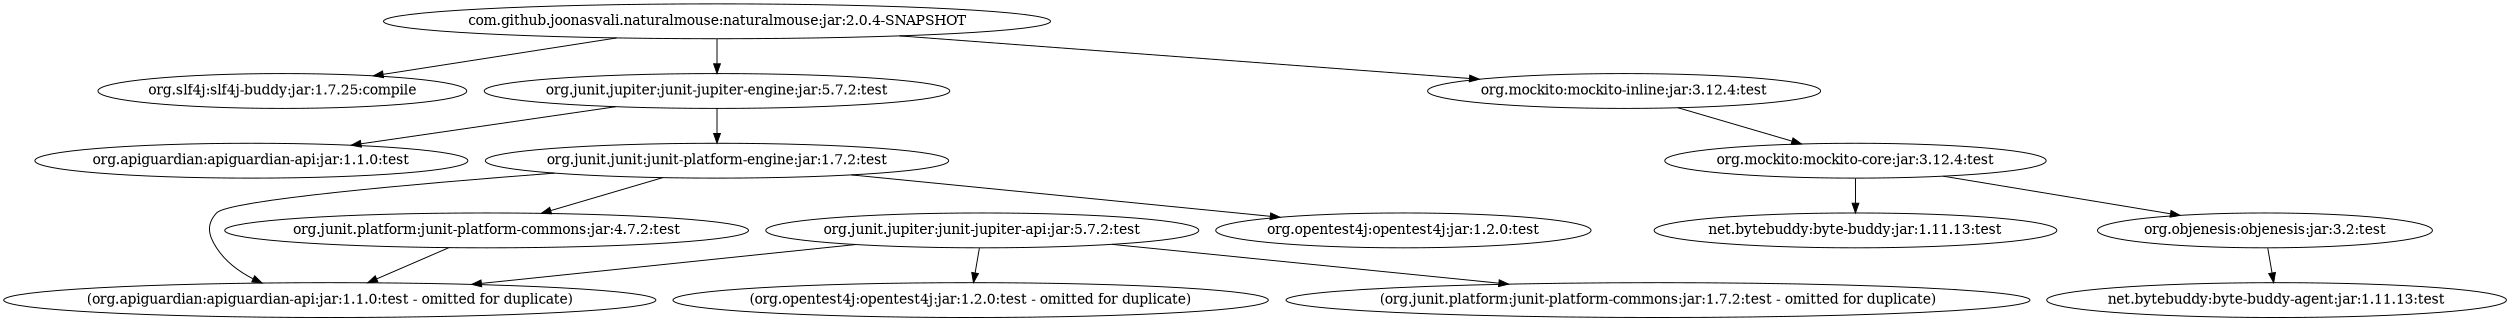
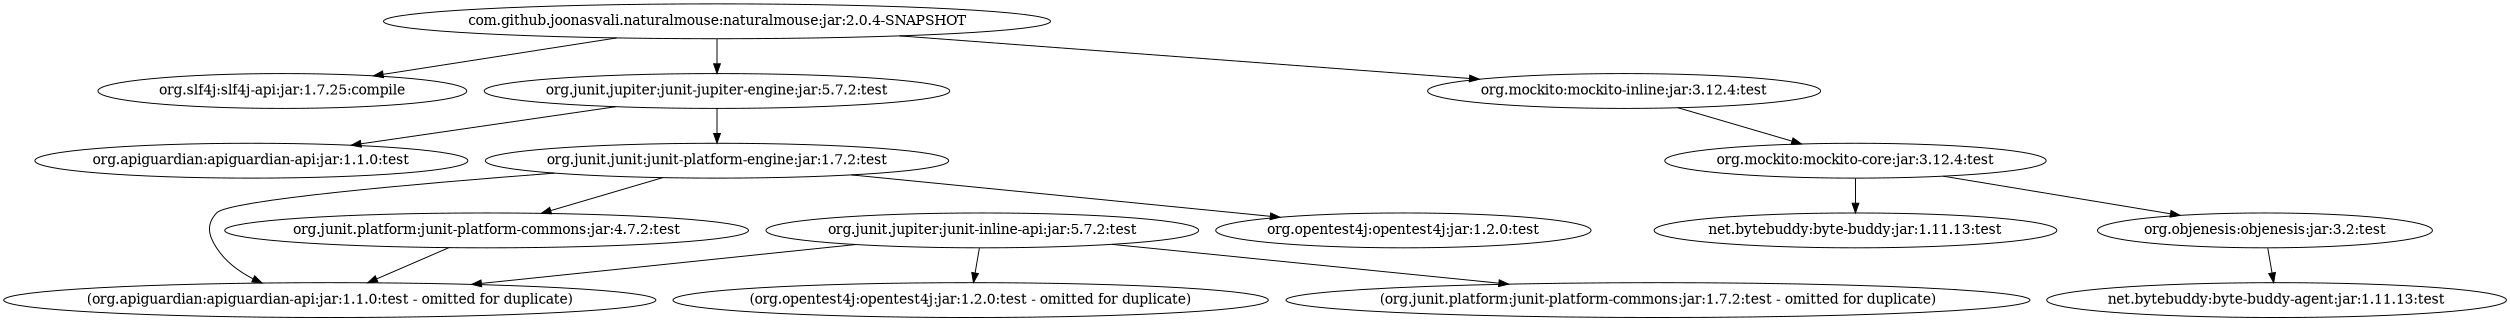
node "org.slf4j:slf4j-buddy:jar:1.7.25:compile": label "org.slf4j:slf4j-buddy:jar:1.7.25:compile" -> "org.slf4j:slf4j-api:jar:1.7.25:compile"
node "org.junit.jupiter:junit-jupiter-api:jar:5.7.2:test": label "org.junit.jupiter:junit-jupiter-api:jar:5.7.2:test" -> "org.junit.jupiter:junit-inline-api:jar:5.7.2:test"
